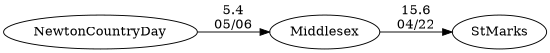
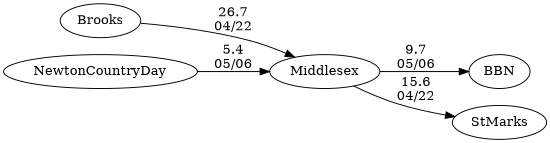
node "Brooks": added
node "BBN": added
